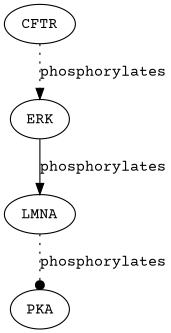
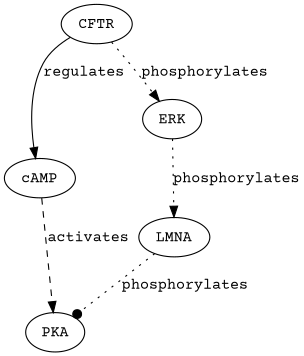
edge "ERK" -> "LMNA": style solid -> dotted
node "cAMP": added
